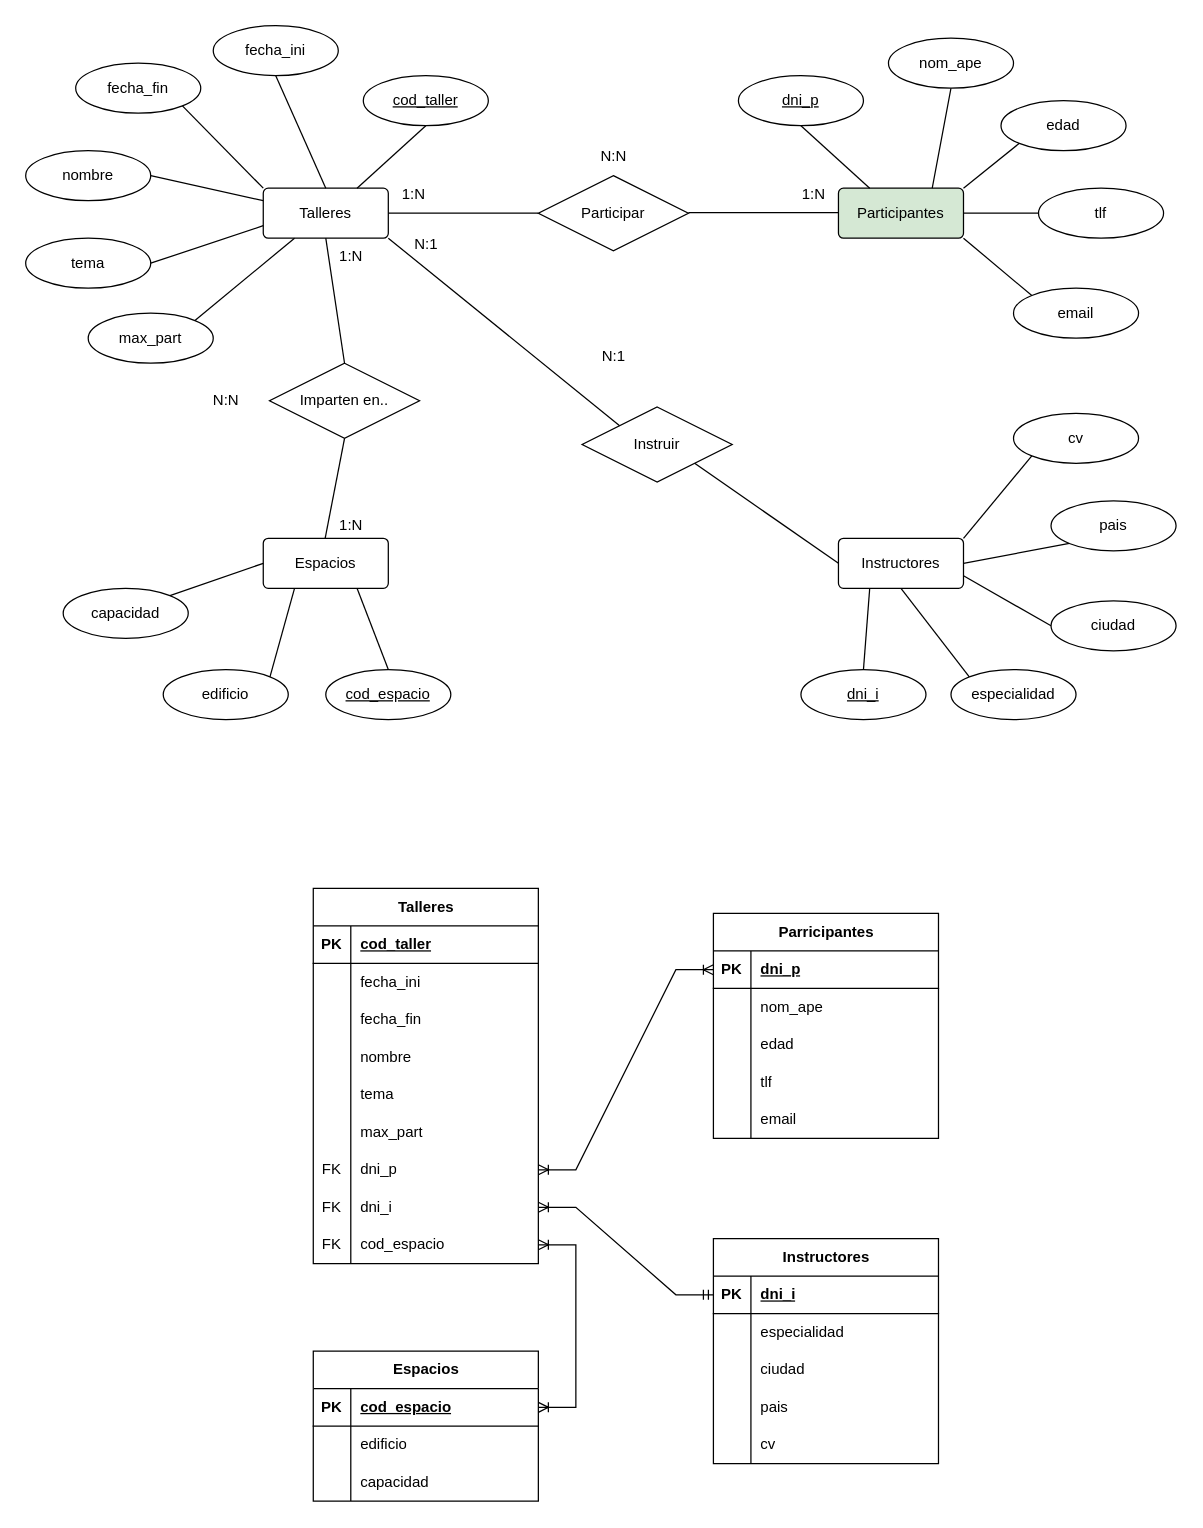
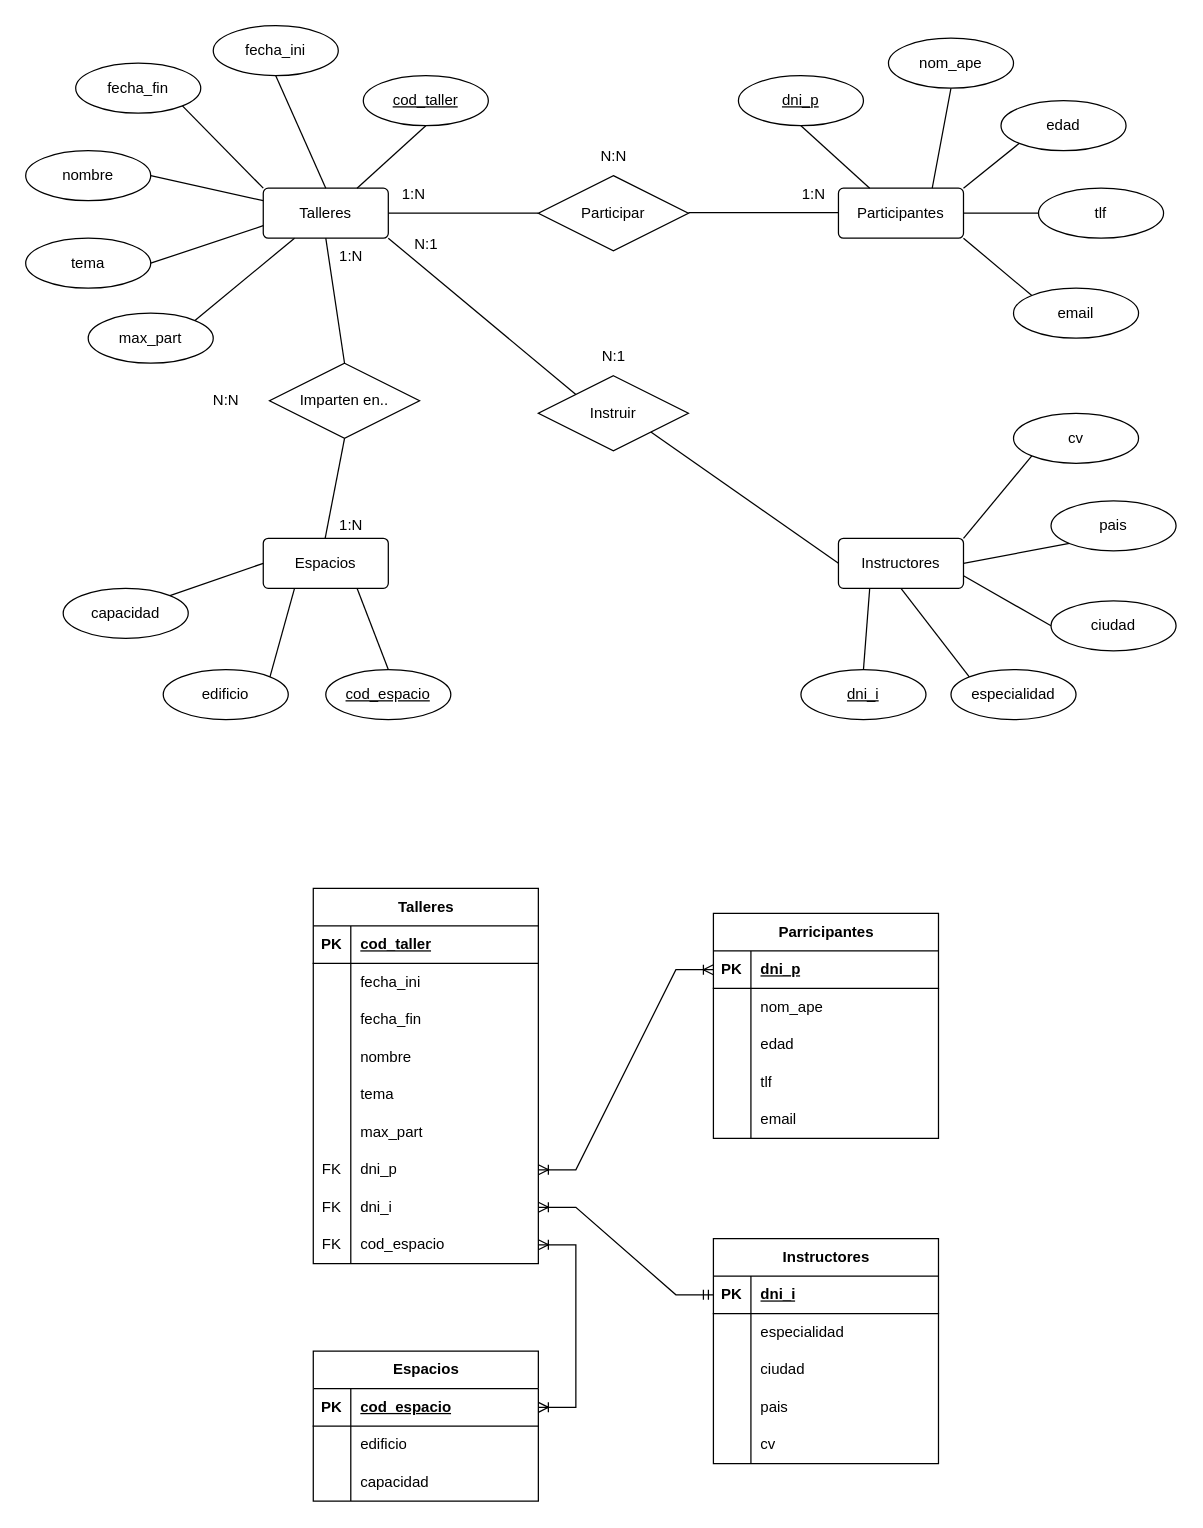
node "Participantes": fillcolor #d5e8d4 -> #ffffff
node "Instruir": moved (657, 444) -> (613, 413)
